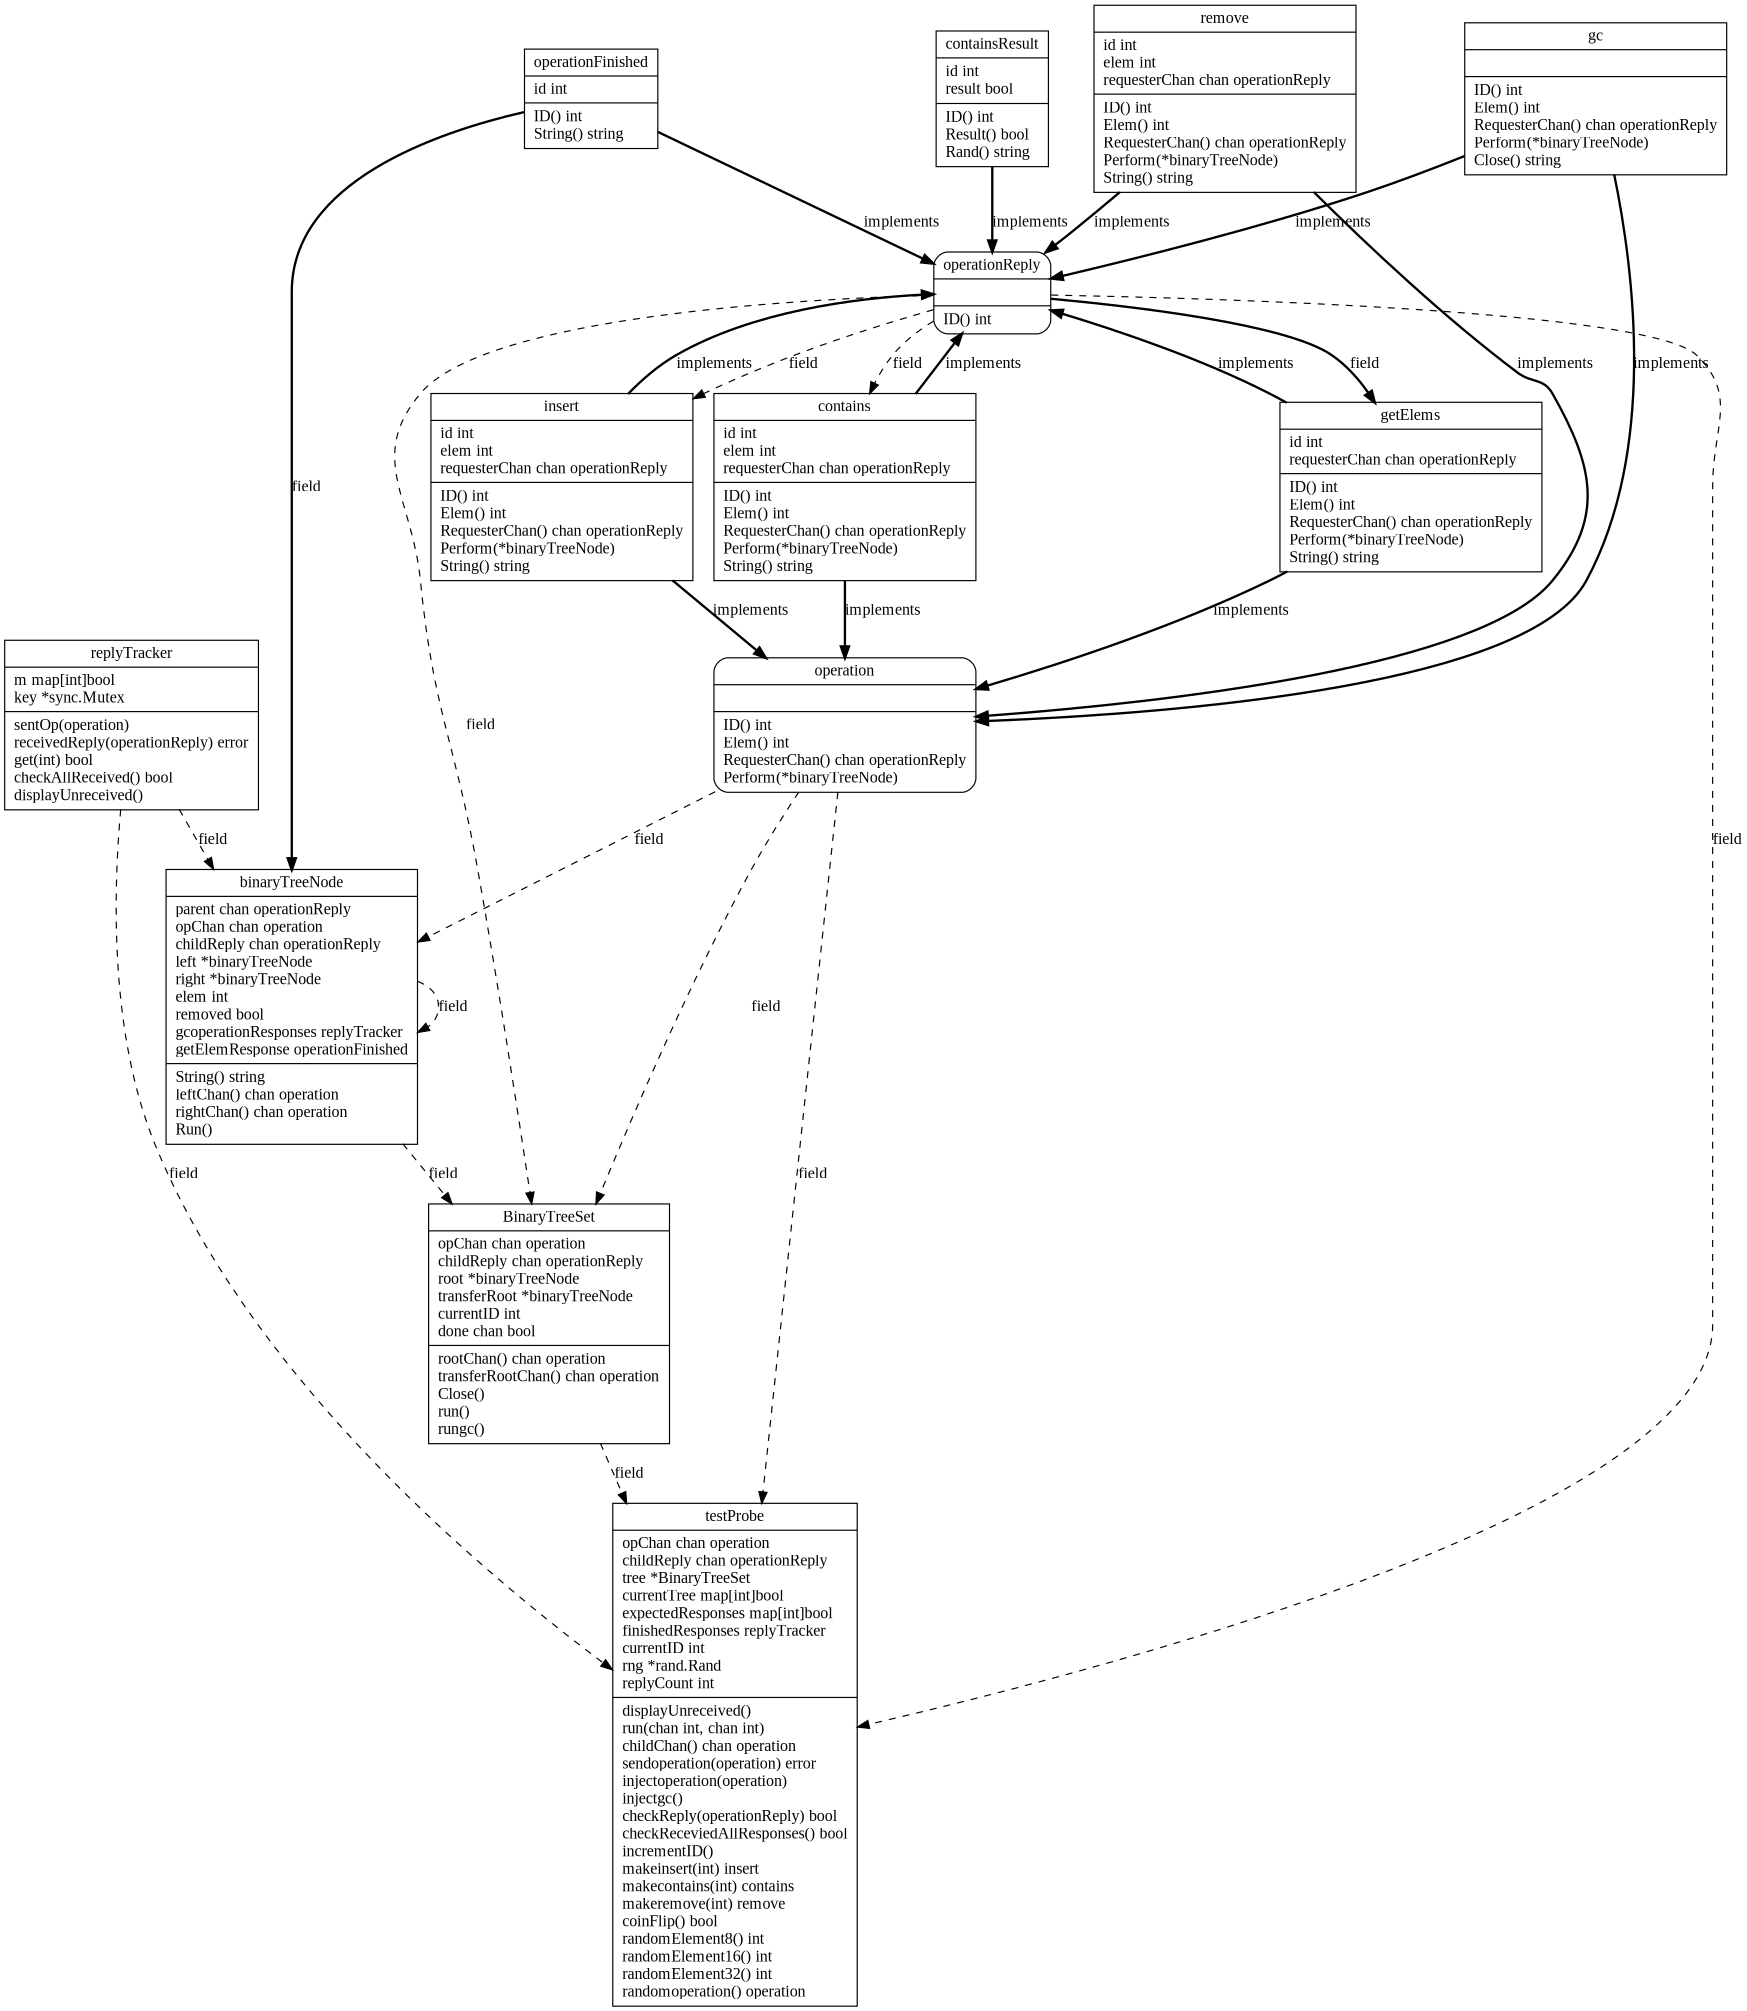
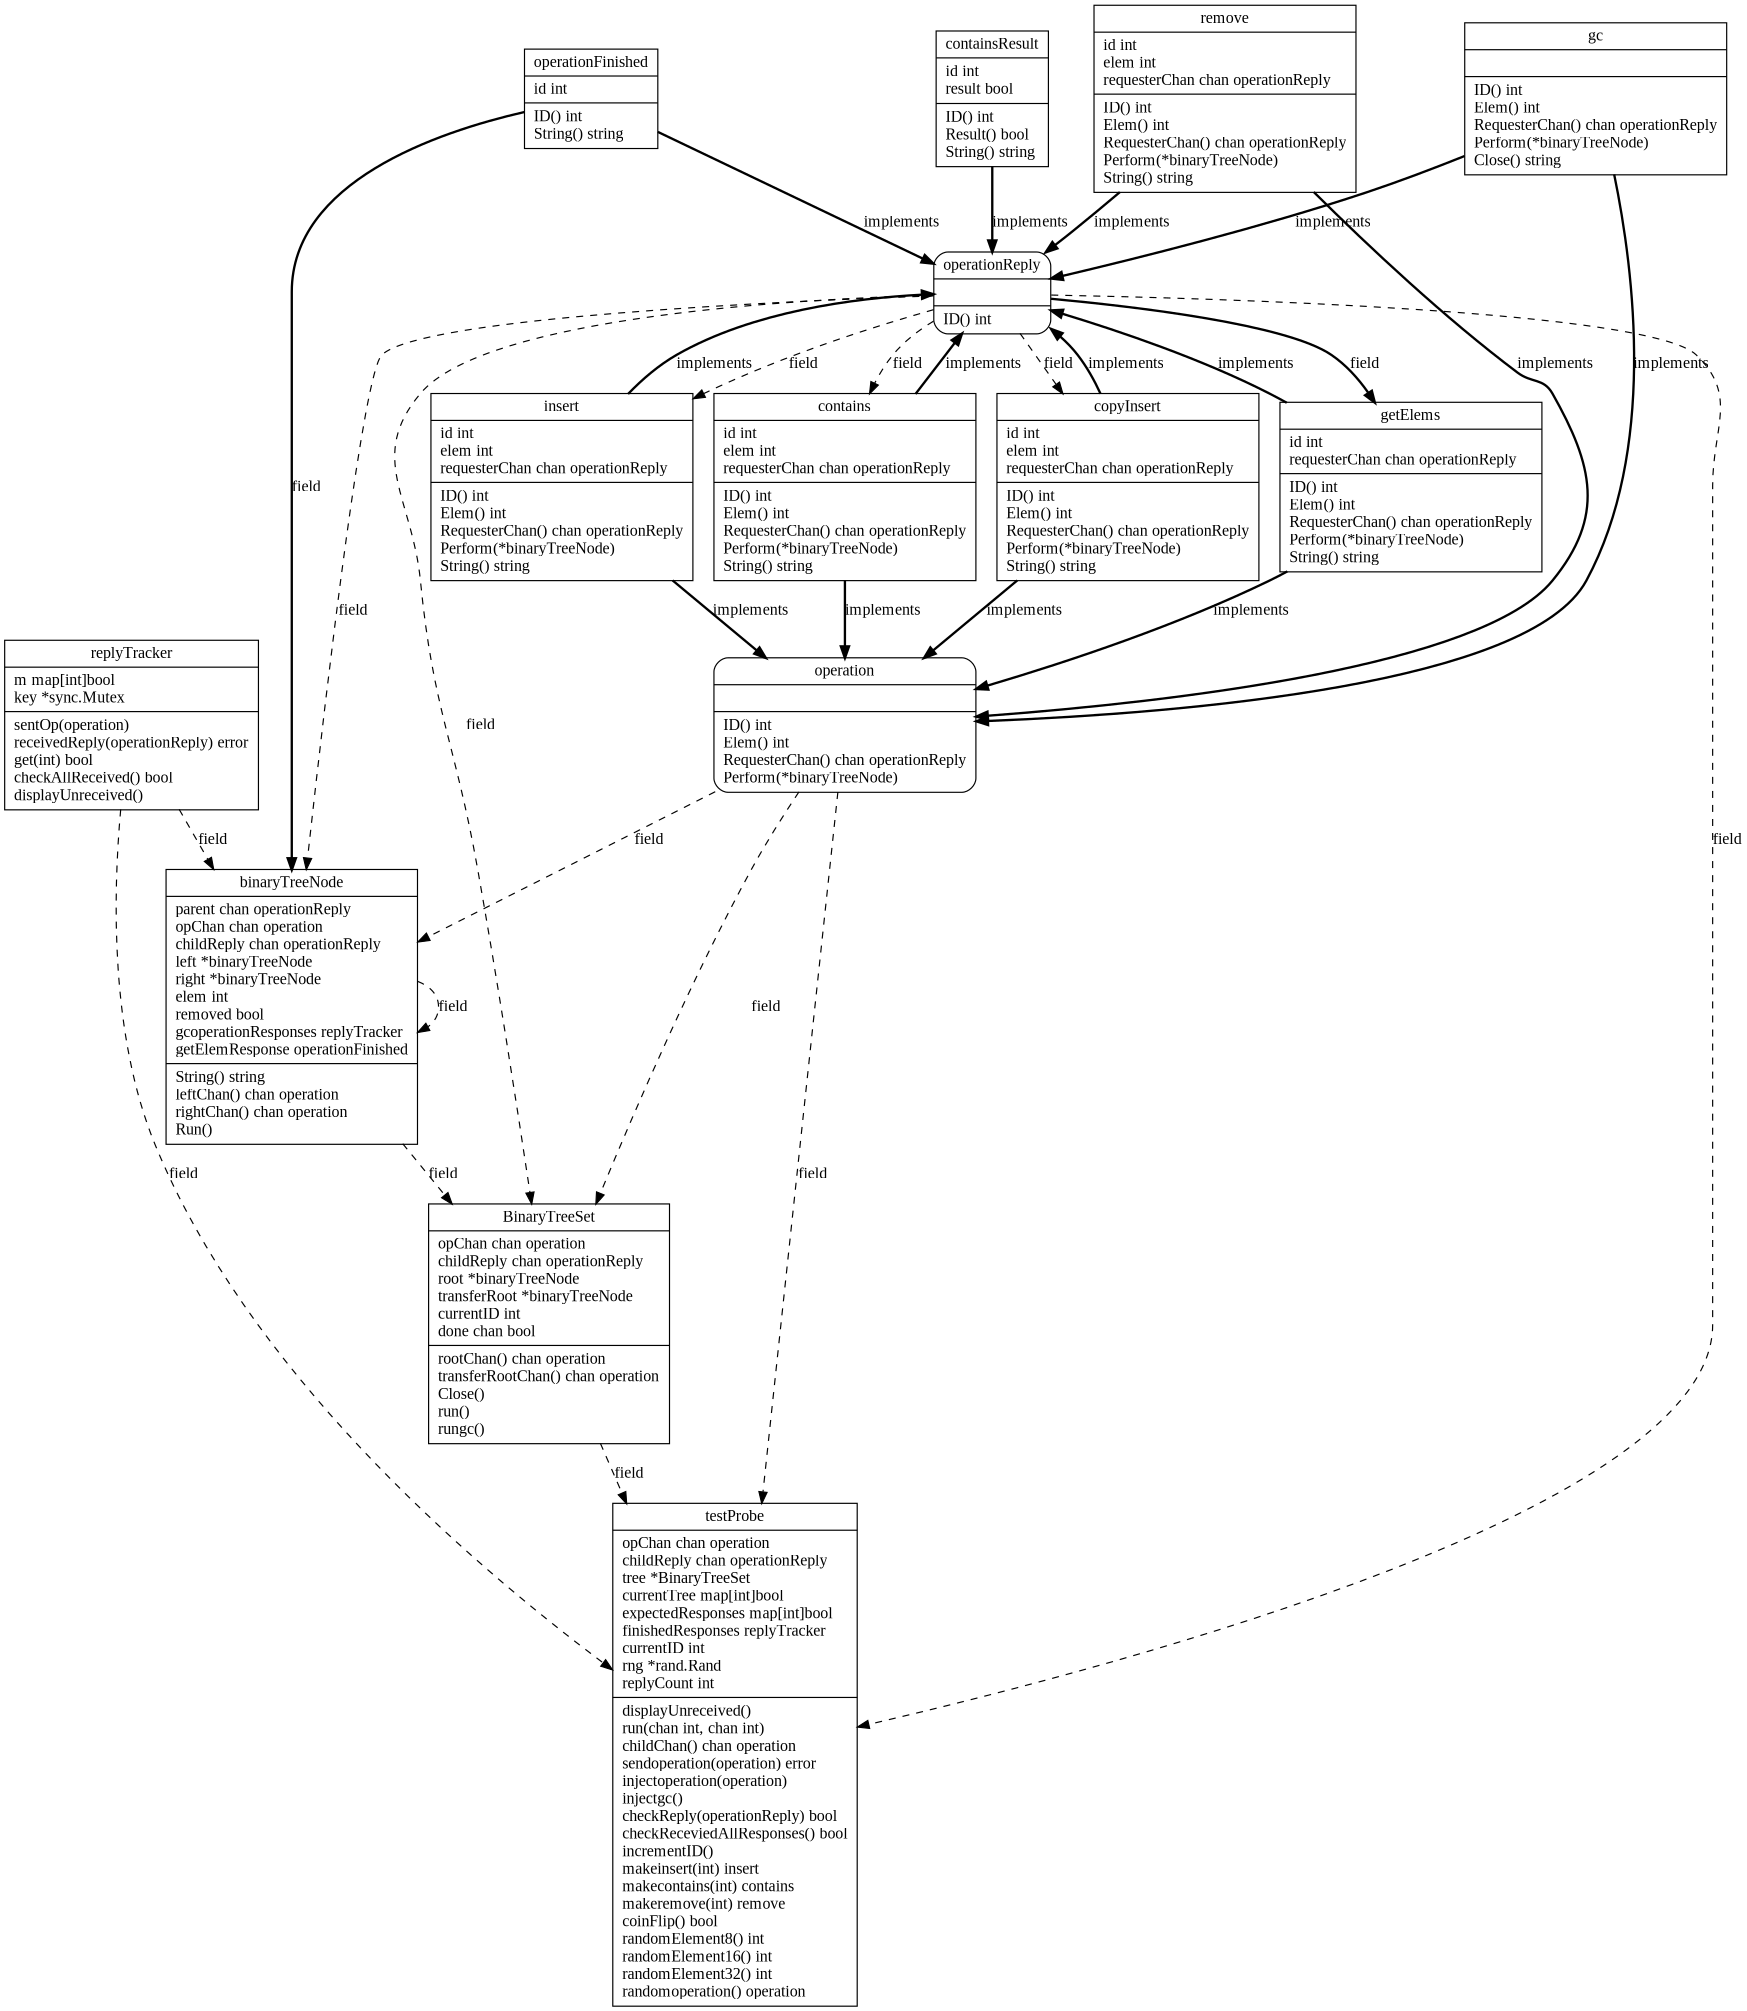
node "containsResult": text "Rand() string" -> "String() string"
edge "operationReply" -> "binaryTreeNode": added, label "field"
node "copyInsert": added
